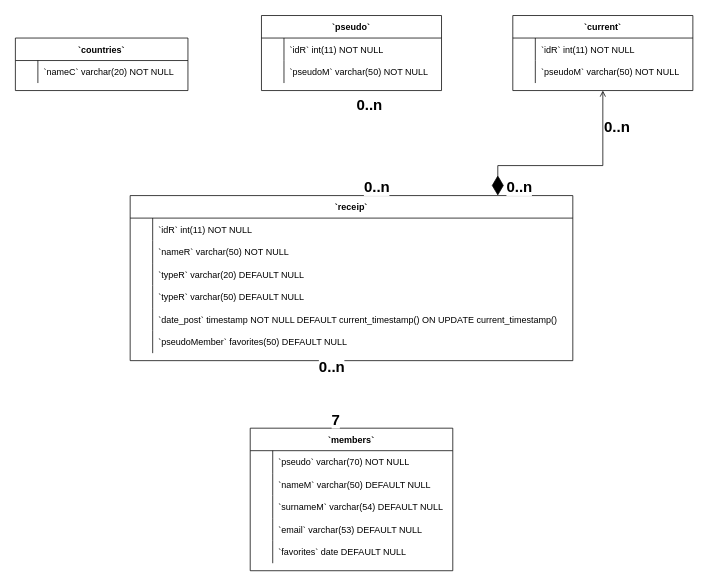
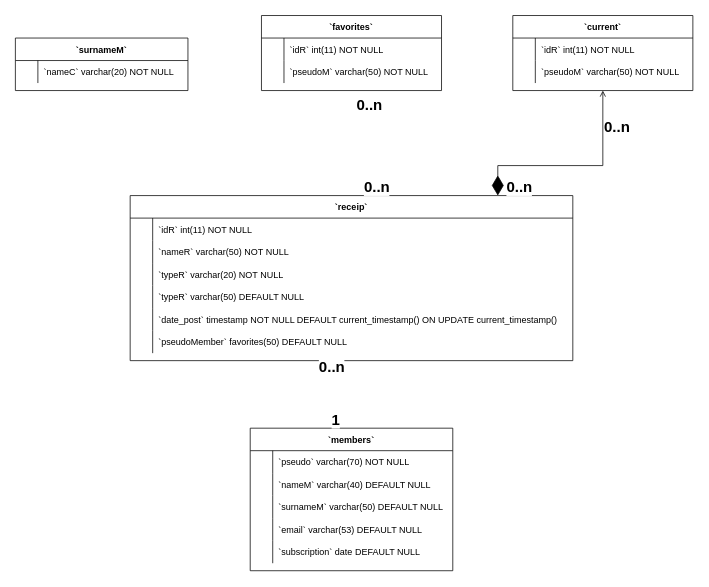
node "`pseudo`": label "`pseudo`" -> "`favorites`"
node "`countries`": label "`countries`" -> "`surnameM`"
node "`typeR` varchar(20) DEFAULT NULL": label "`typeR` varchar(20) DEFAULT NULL" -> "`typeR` varchar(20) NOT NULL"
node "7": label "7" -> "1"
node "`nameM` varchar(50) DEFAULT NULL": label "`nameM` varchar(50) DEFAULT NULL" -> "`nameM` varchar(40) DEFAULT NULL"
node "`surnameM` varchar(54) DEFAULT NULL": label "`surnameM` varchar(54) DEFAULT NULL" -> "`surnameM` varchar(50) DEFAULT NULL"
node "`favorites` date DEFAULT NULL": label "`favorites` date DEFAULT NULL" -> "`subscription` date DEFAULT NULL"
